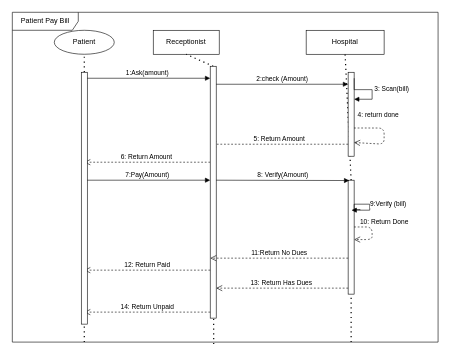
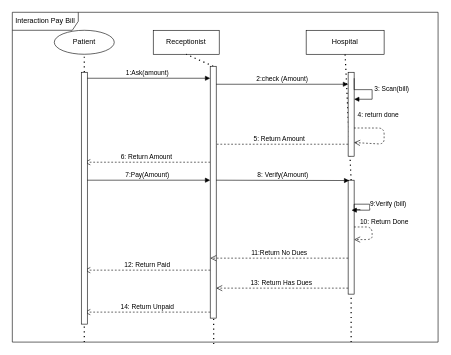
node "Patient Pay Bill": label "Patient Pay Bill" -> "Interaction Pay Bill"
